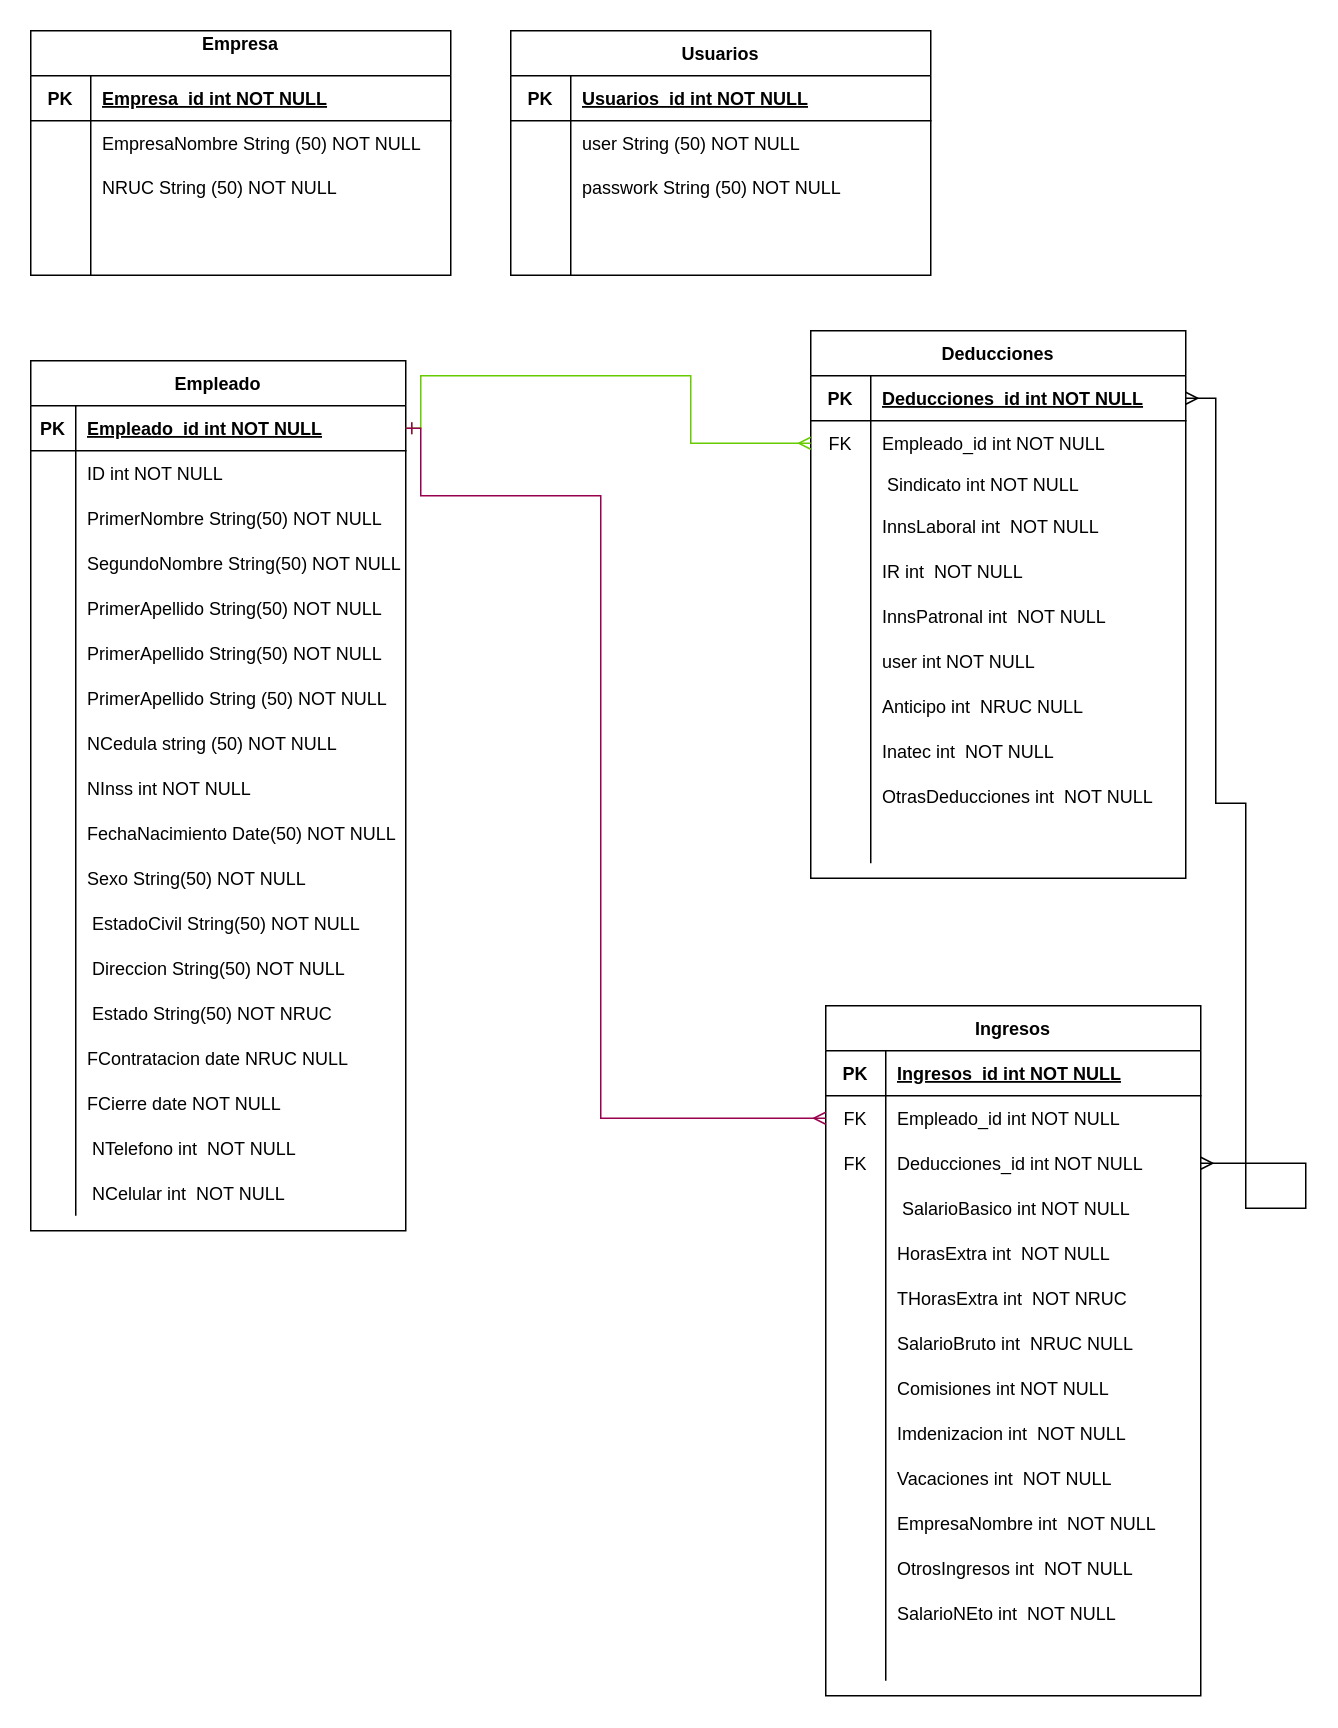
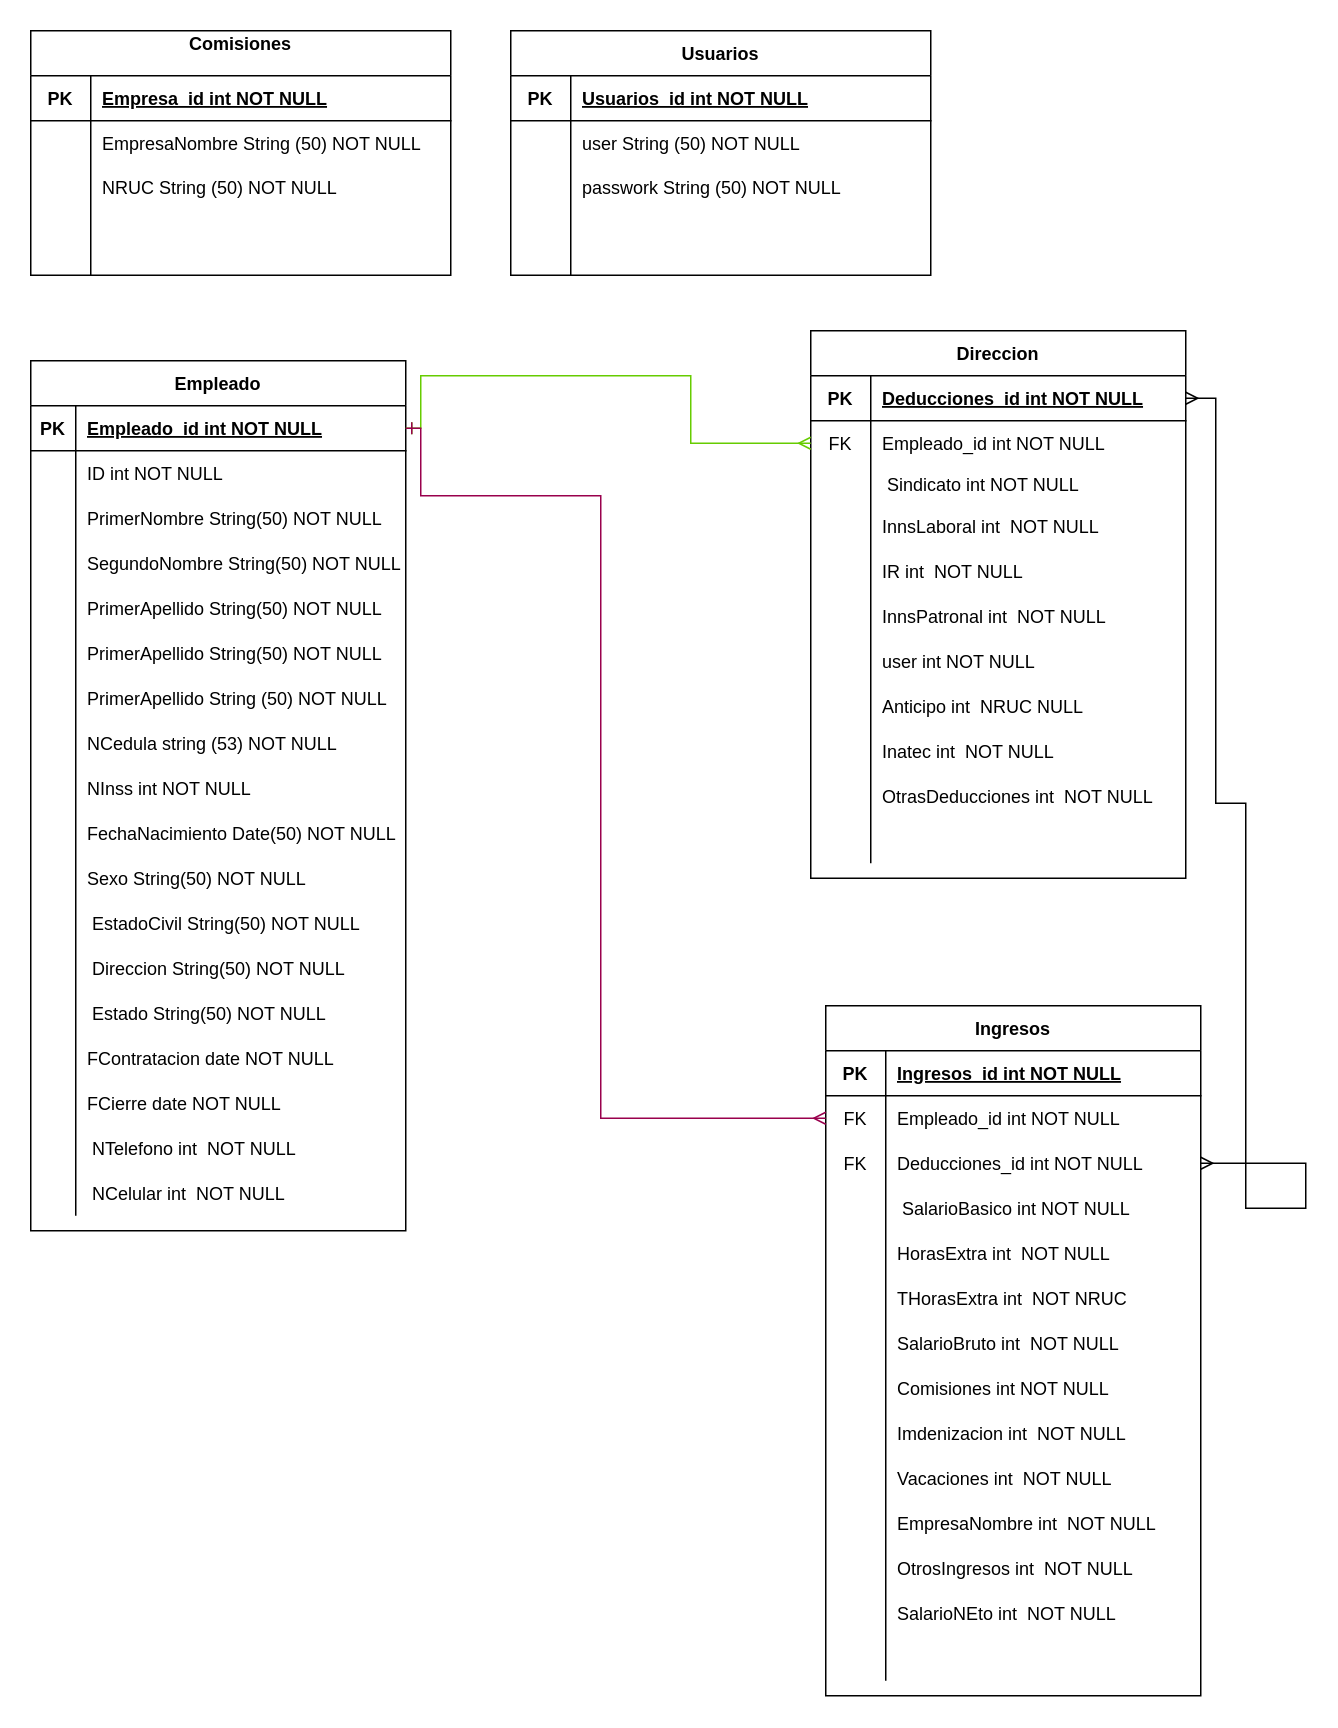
node "Empresa": label "Empresa" -> "Comisiones"
node "Deducciones": label "Deducciones" -> "Direccion"
node "NCedula string (50) NOT NULL": label "NCedula string (50) NOT NULL" -> "NCedula string (53) NOT NULL"
node "Estado String(50) NOT NRUC": label "Estado String(50) NOT NRUC" -> "Estado String(50) NOT NULL"
node "FContratacion date NRUC NULL": label "FContratacion date NRUC NULL" -> "FContratacion date NOT NULL"
node "SalarioBruto int NRUC NULL": label "SalarioBruto int NRUC NULL" -> "SalarioBruto int NOT NULL"
